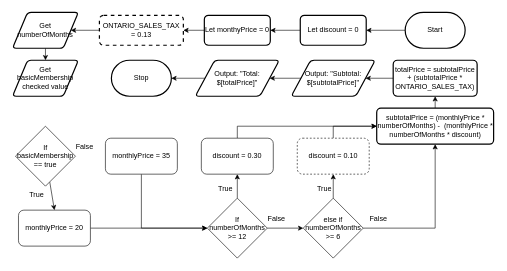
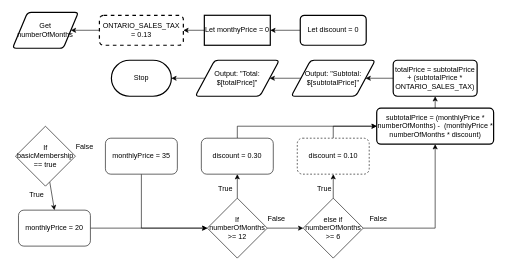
node "Let monthyPrice = 0": shape rounded rectangle -> rectangle
edge "Start" -> "Let discount = 0": removed
node "Start": removed
edge "Get numberOfMonths" -> "Get basicMembership checked value": removed
node "Get basicMembership checked value": removed
